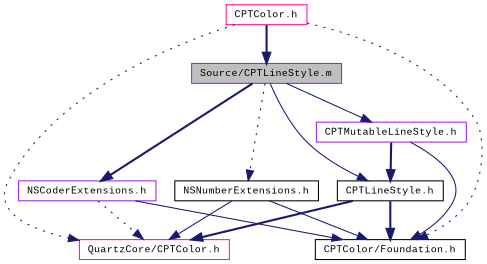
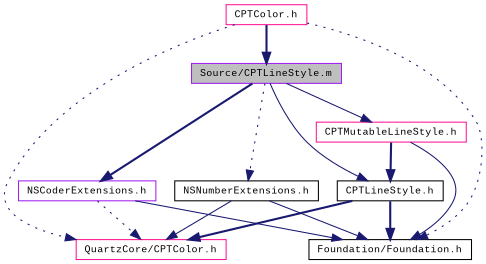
node "CPTMutableLineStyle.h": color purple -> deeppink
node "CPTColor/Foundation.h": label "CPTColor/Foundation.h" -> "Foundation/Foundation.h"
